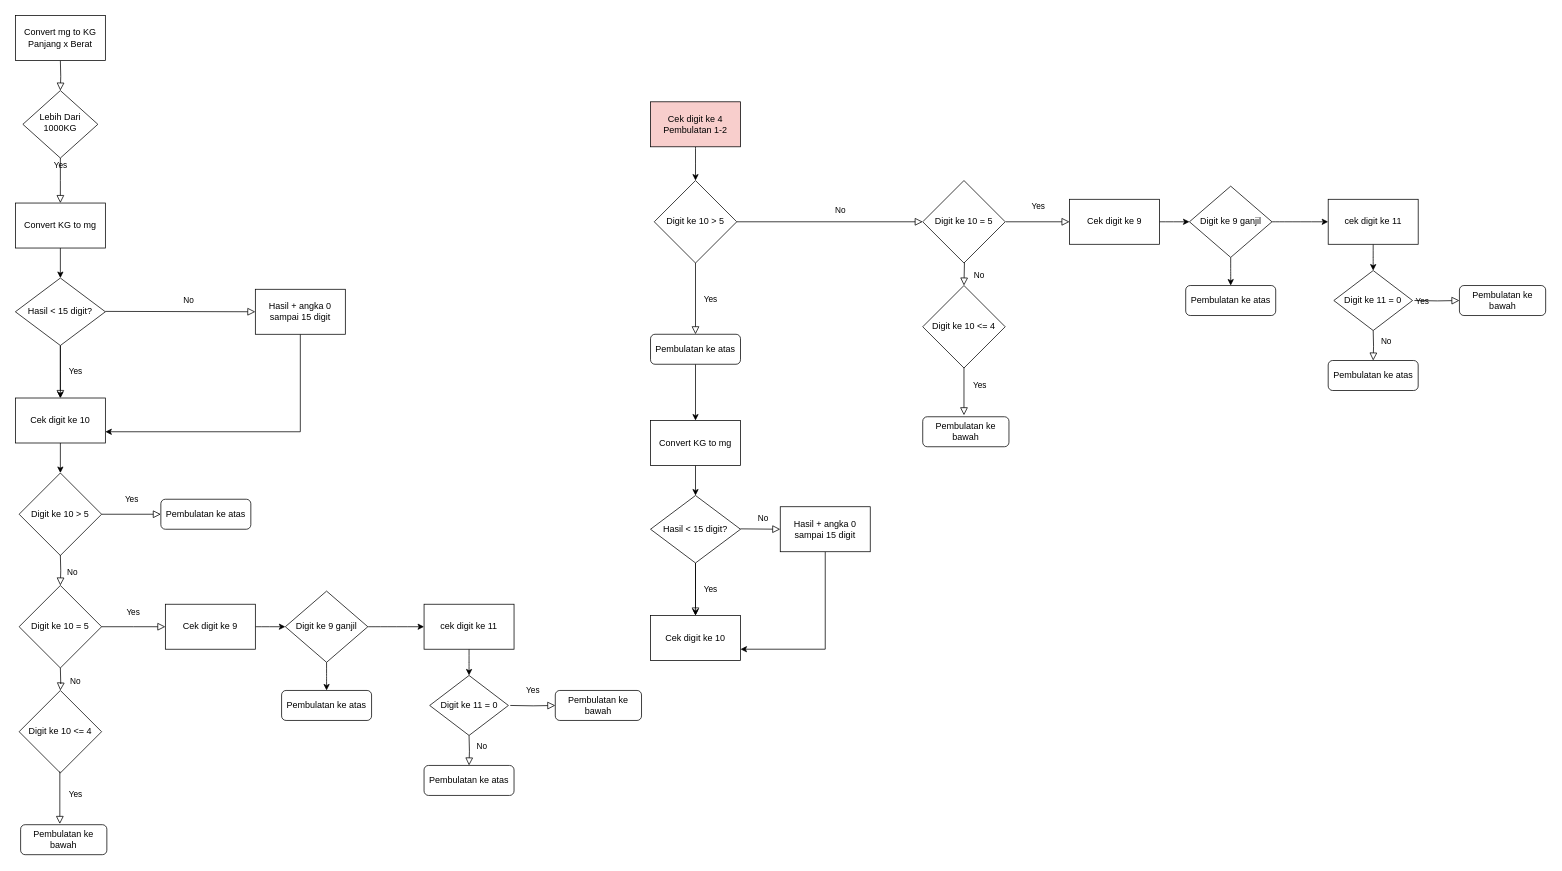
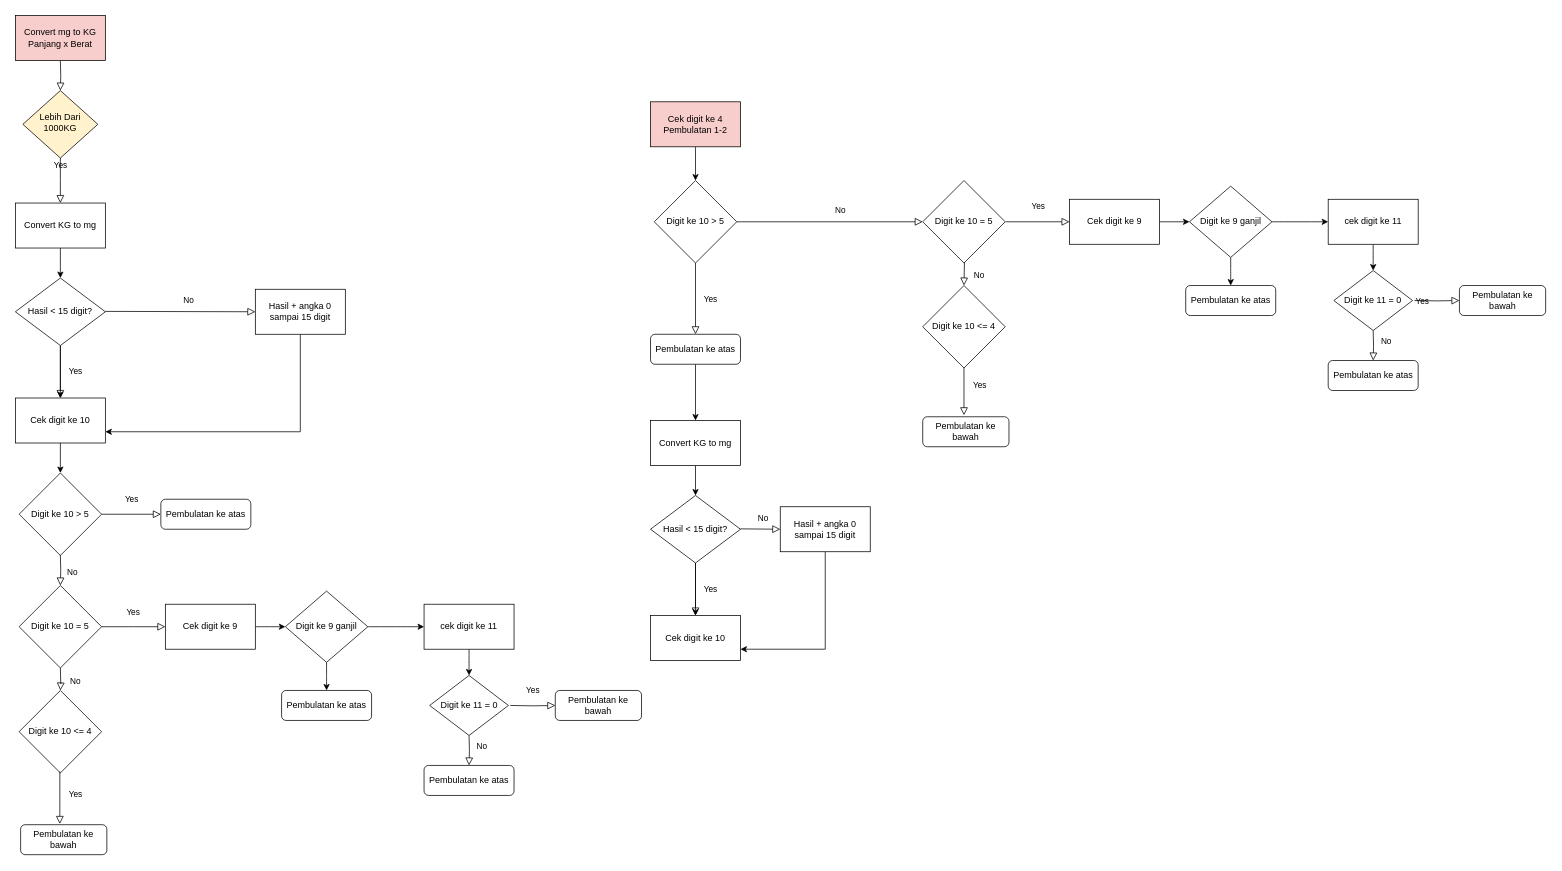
node "Convert mg to KG Panjang x Berat": fillcolor #ffffff -> #f8cecc
node "Lebih Dari 1000KG": fillcolor #ffffff -> #fff2cc
